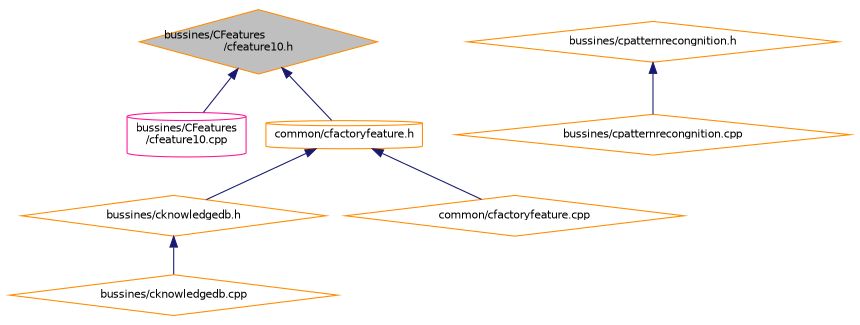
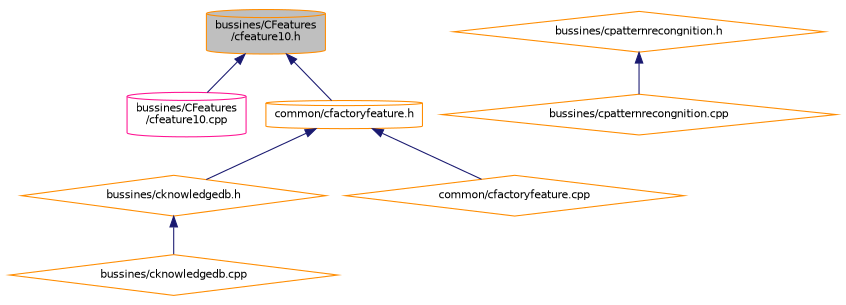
node "bussines/CFeatures /cfeature10.h": shape diamond -> cylinder
